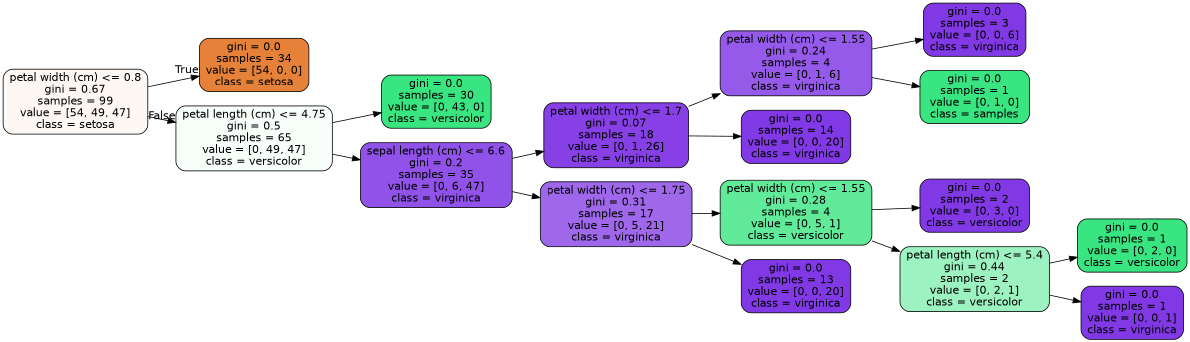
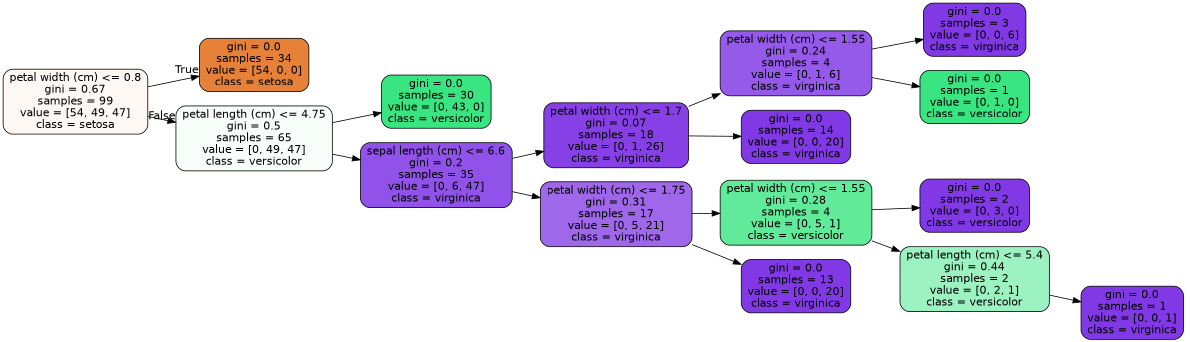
node "gini = 0.0 samples = 1 value = [0, 1, 0] class = samples": label "gini = 0.0 samples = 1 value = [0, 1, 0] class = samples" -> "gini = 0.0 samples = 1 value = [0, 1, 0] class = versicolor"
node "gini = 0.0 samples = 1 value = [0, 2, 0] class = versicolor": removed
